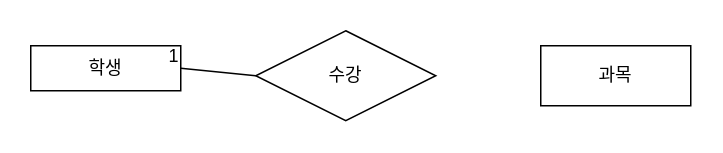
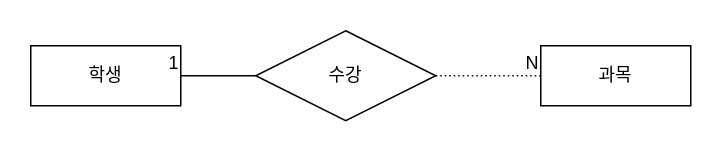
node "학생": size 150x45 -> 150x60
edge "수강" -- "과목": added, label "N"
